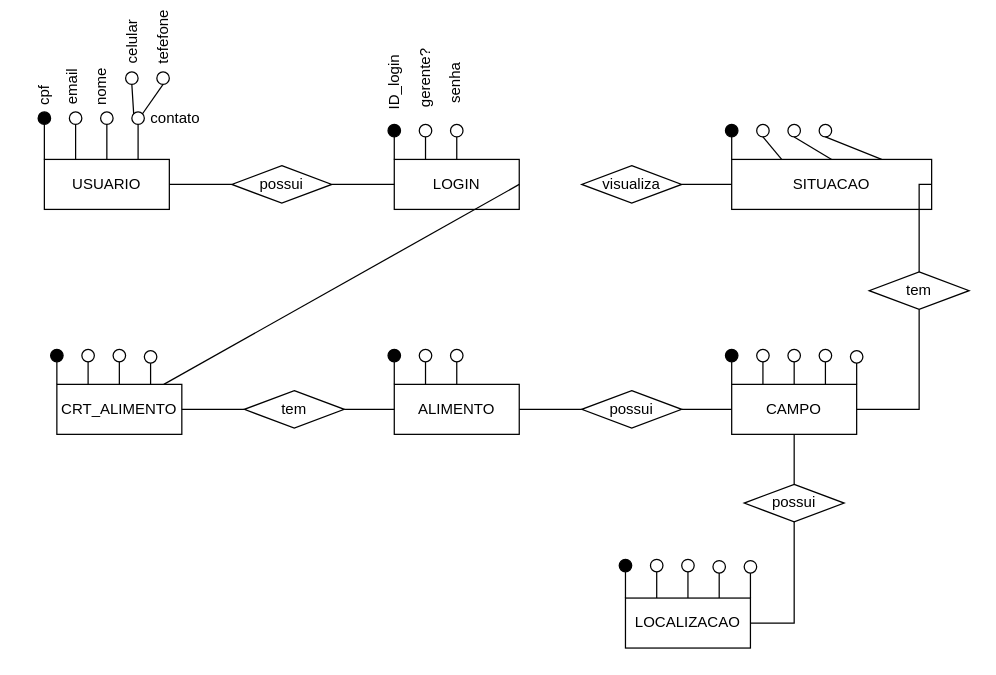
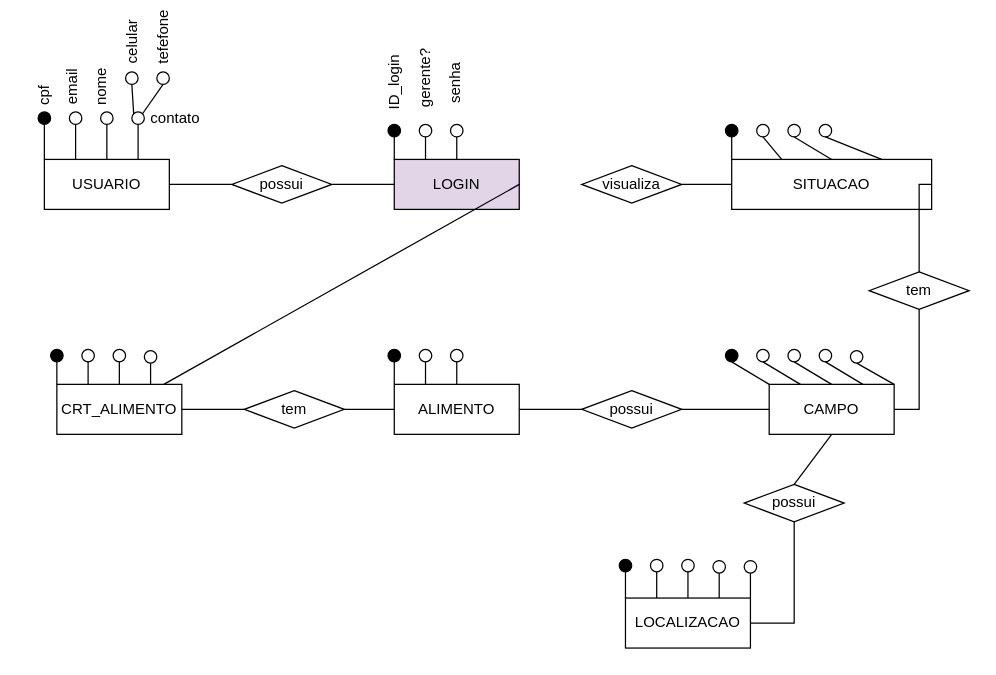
node "LOGIN": fillcolor #ffffff -> #e1d5e7
node "CAMPO": moved (794, 409) -> (832, 409)
